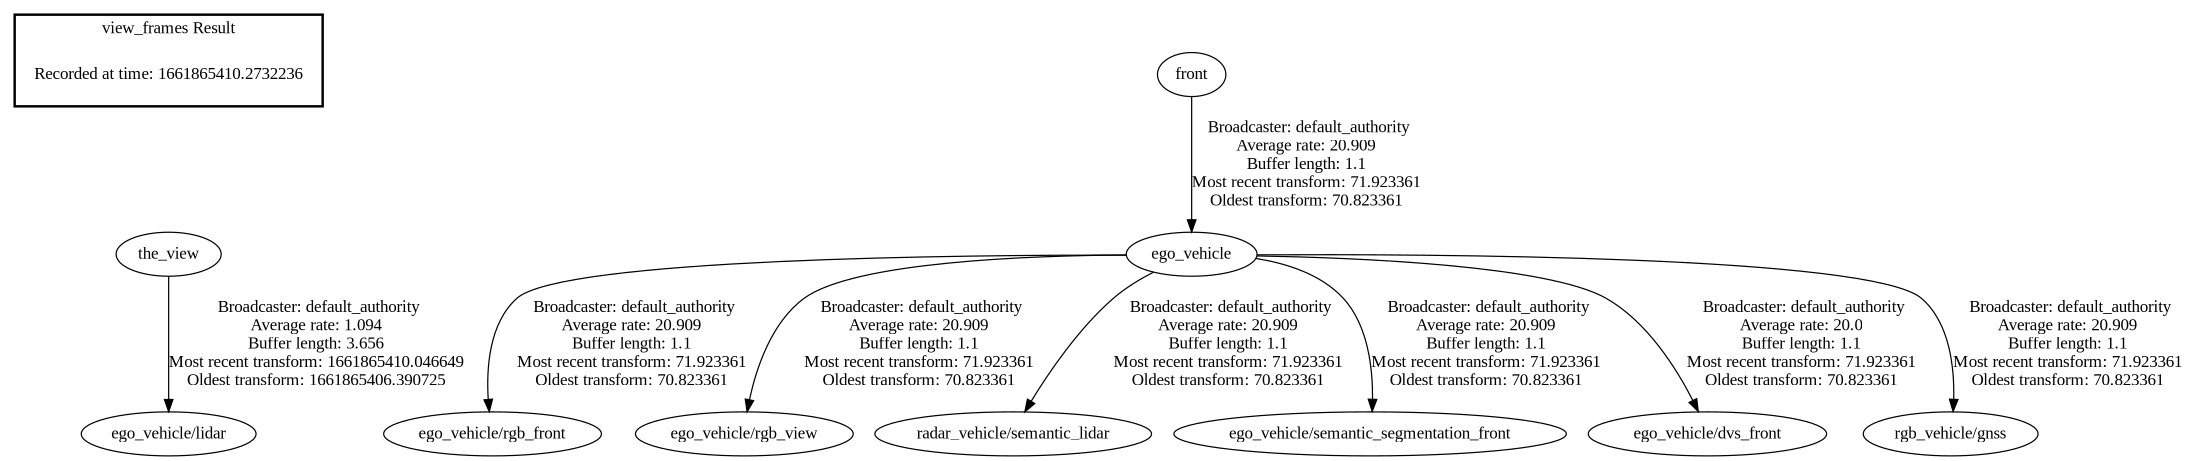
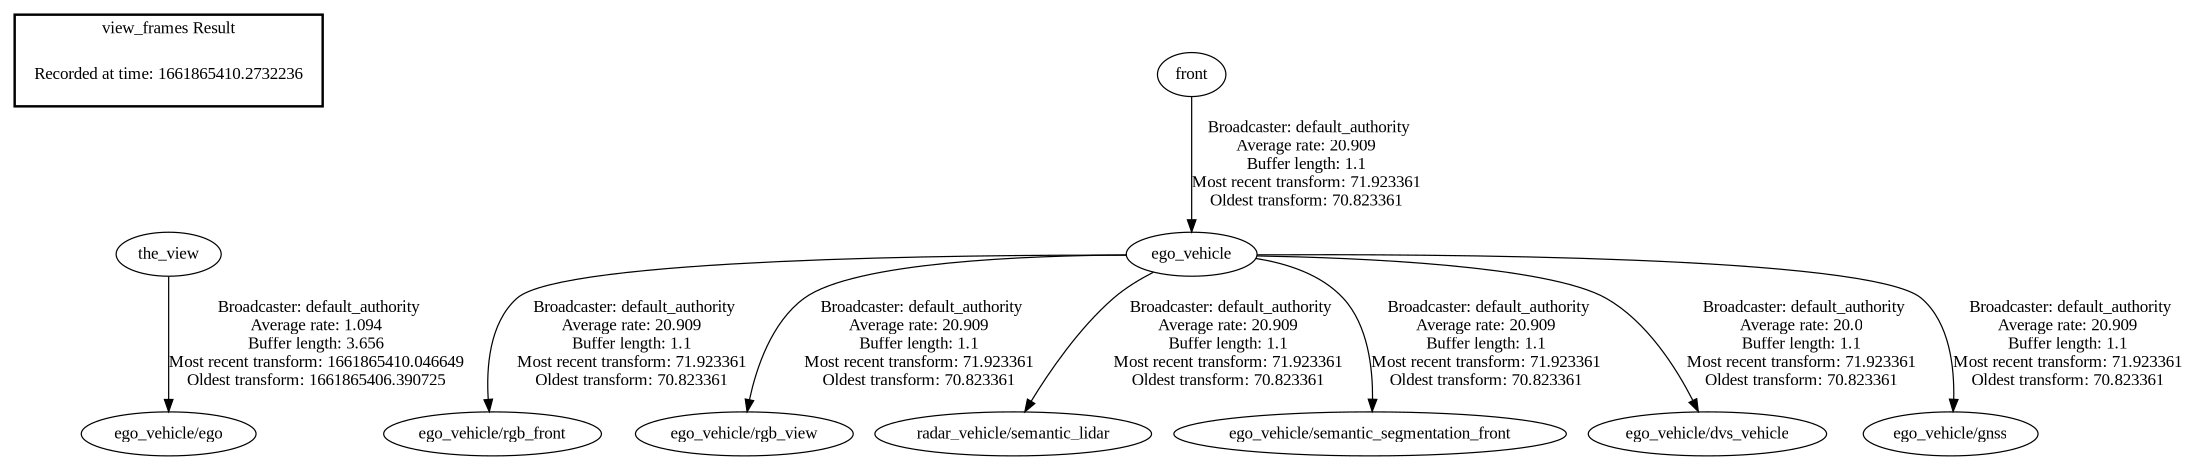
node "ego_vehicle/lidar": label "ego_vehicle/lidar" -> "ego_vehicle/ego"
node "ego_vehicle/dvs_front": label "ego_vehicle/dvs_front" -> "ego_vehicle/dvs_vehicle"
node "rgb_vehicle/gnss": label "rgb_vehicle/gnss" -> "ego_vehicle/gnss"
